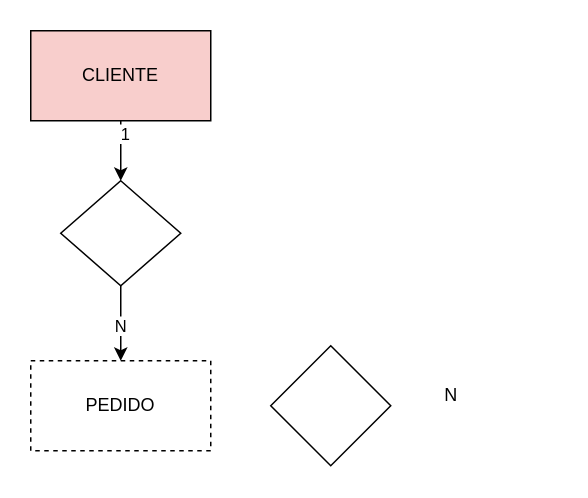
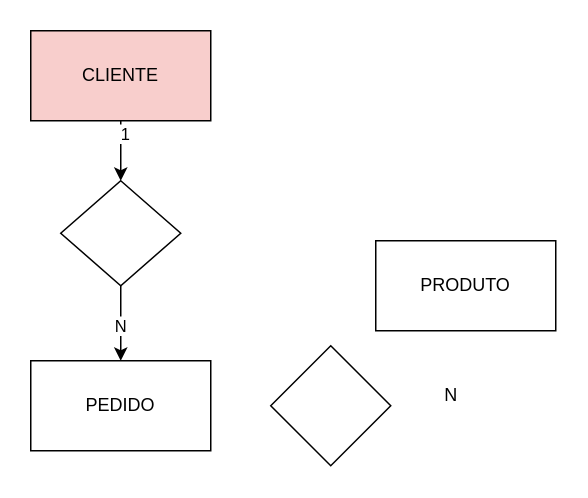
node "PRODUTO": added
node "PEDIDO": style dashed -> solid
